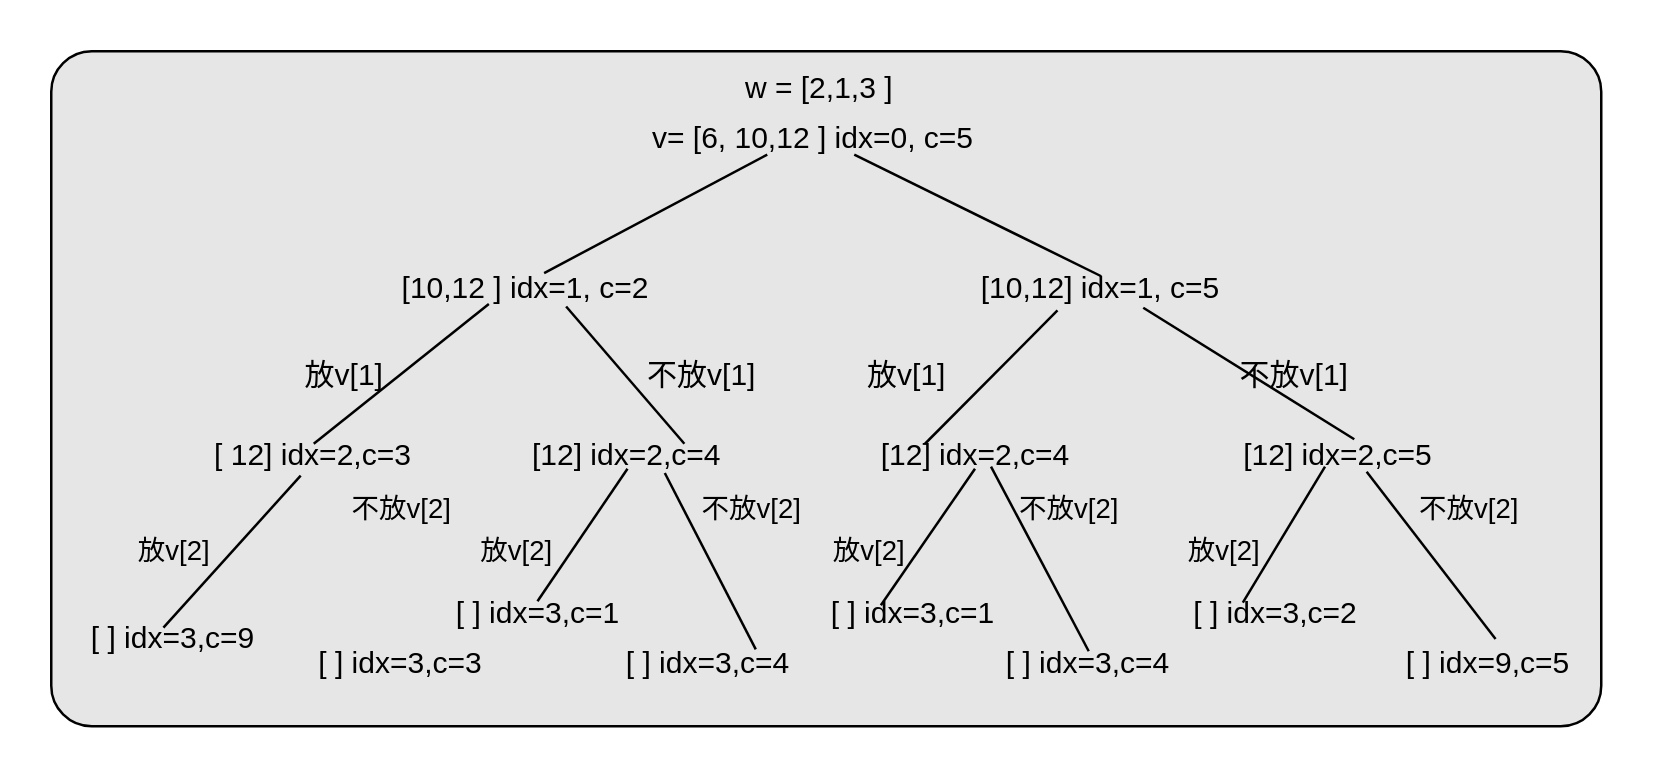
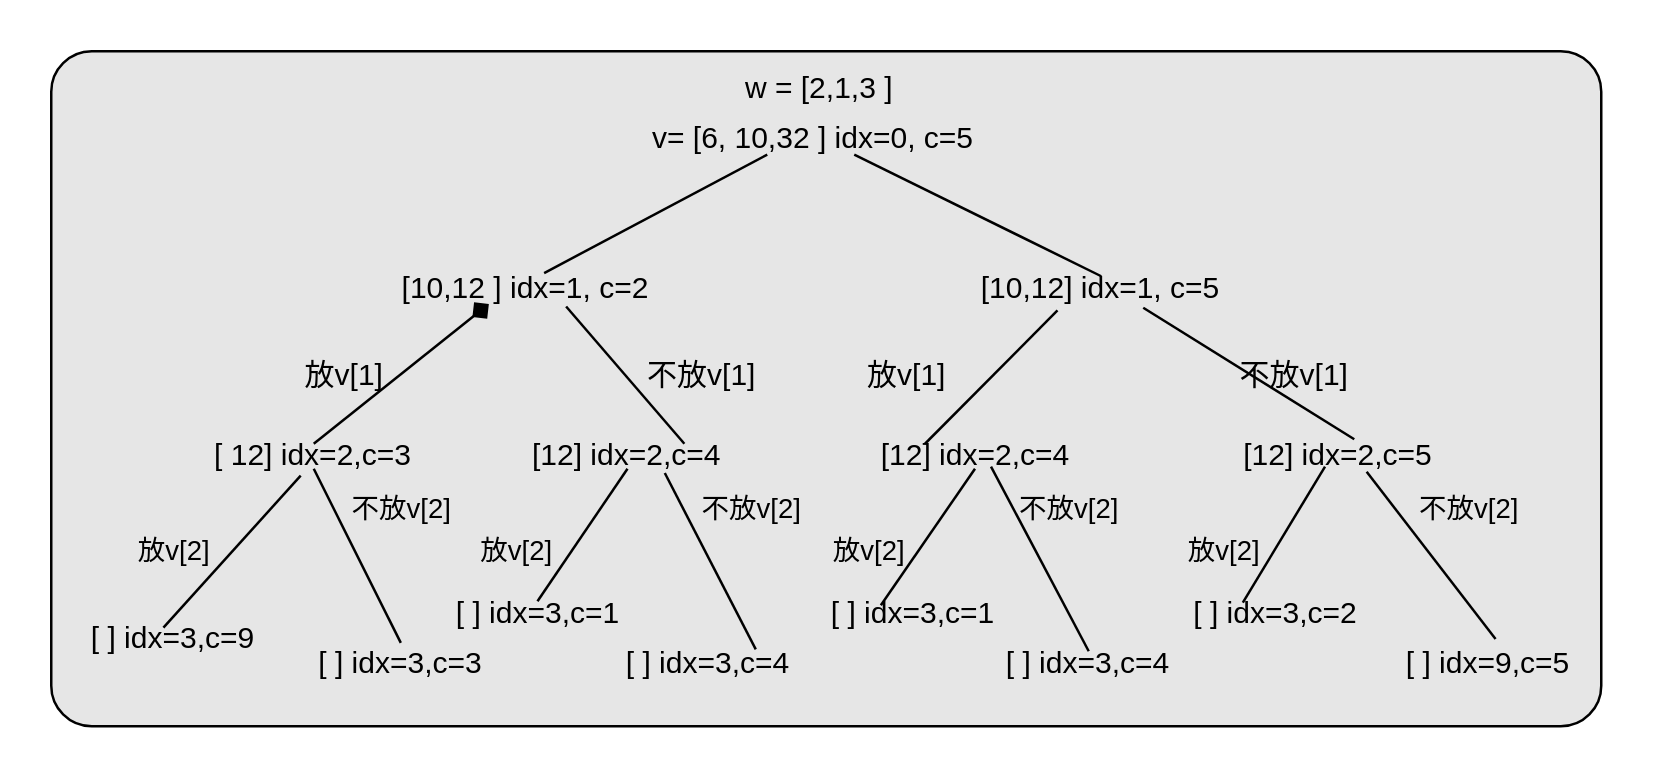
node "v= [6, 10,12 ] idx=0, c=5": label "v= [6, 10,12 ] idx=0, c=5" -> "v= [6, 10,32 ] idx=0, c=5"
edge "[10,12 ] idx=1, c=2" -- "[ 12] idx=2,c=3": arrowhead none -> diamond
edge "[ 12] idx=2,c=3" -- "[ ] idx=3,c=3": added
